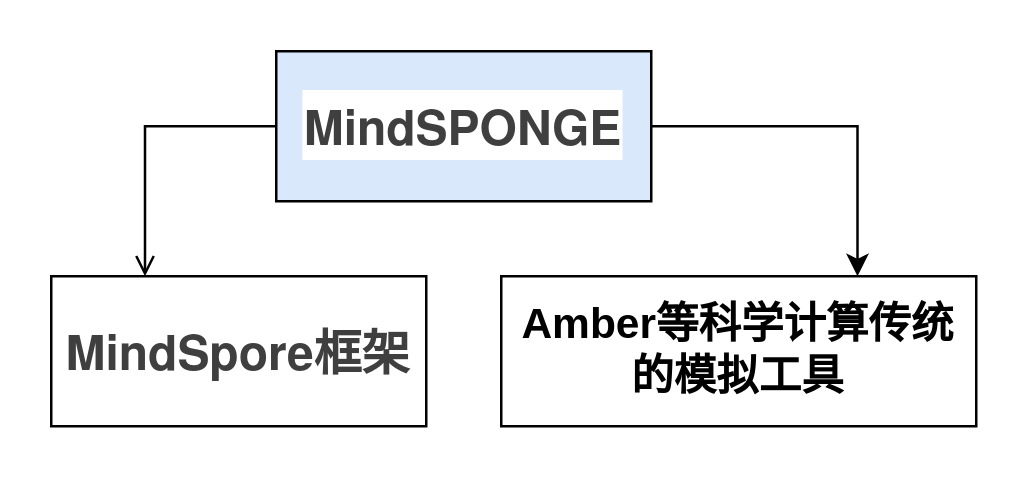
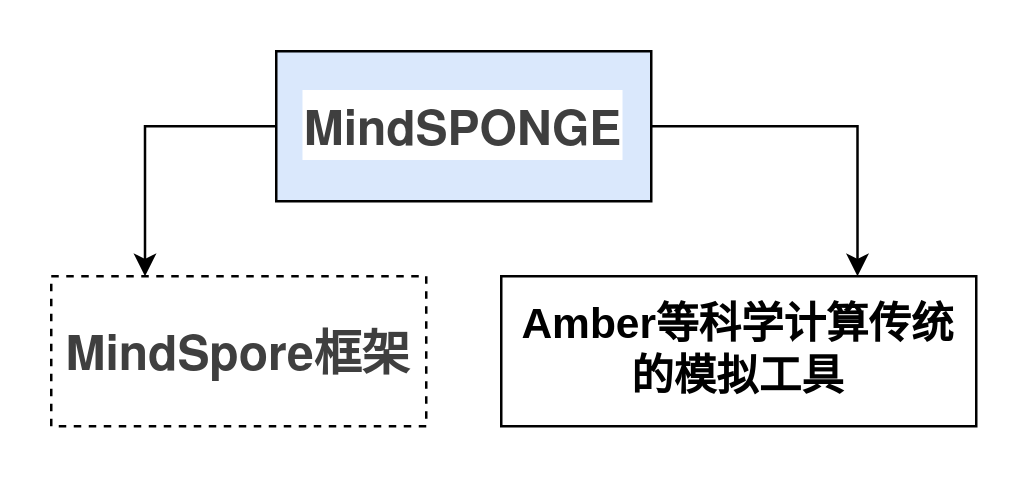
edge "MindSPONGE" -> "MindSpore框架": arrowhead open -> classic
node "MindSpore框架": style solid -> dashed
